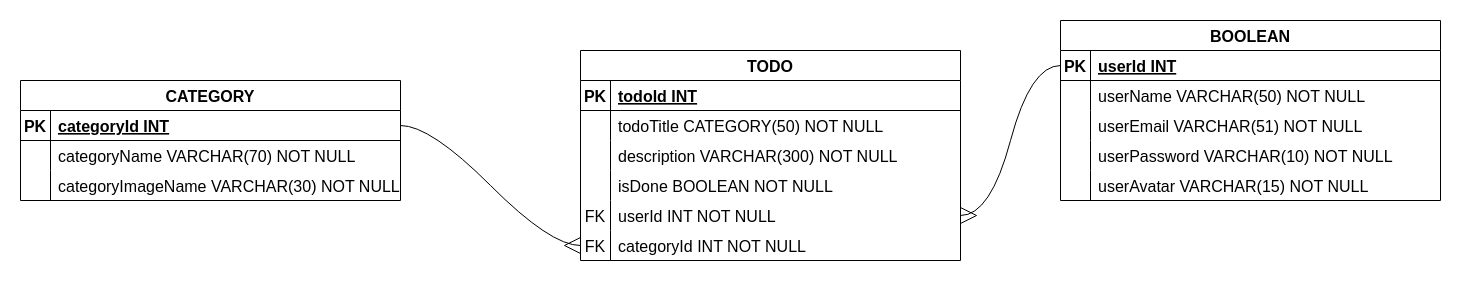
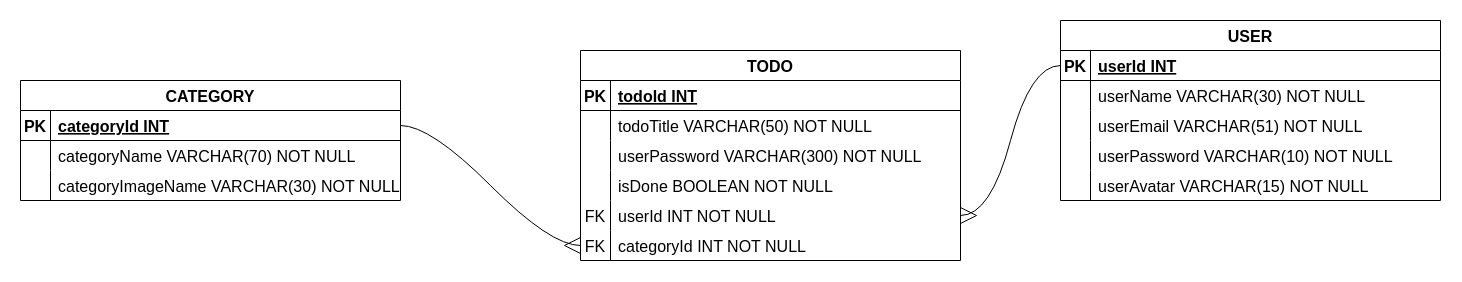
node "BOOLEAN": label "BOOLEAN" -> "USER"
node "userName VARCHAR(50) NOT NULL": label "userName VARCHAR(50) NOT NULL" -> "userName VARCHAR(30) NOT NULL"
node "todoTitle CATEGORY(50) NOT NULL": label "todoTitle CATEGORY(50) NOT NULL" -> "todoTitle VARCHAR(50) NOT NULL"
node "description VARCHAR(300) NOT NULL": label "description VARCHAR(300) NOT NULL" -> "userPassword VARCHAR(300) NOT NULL"
